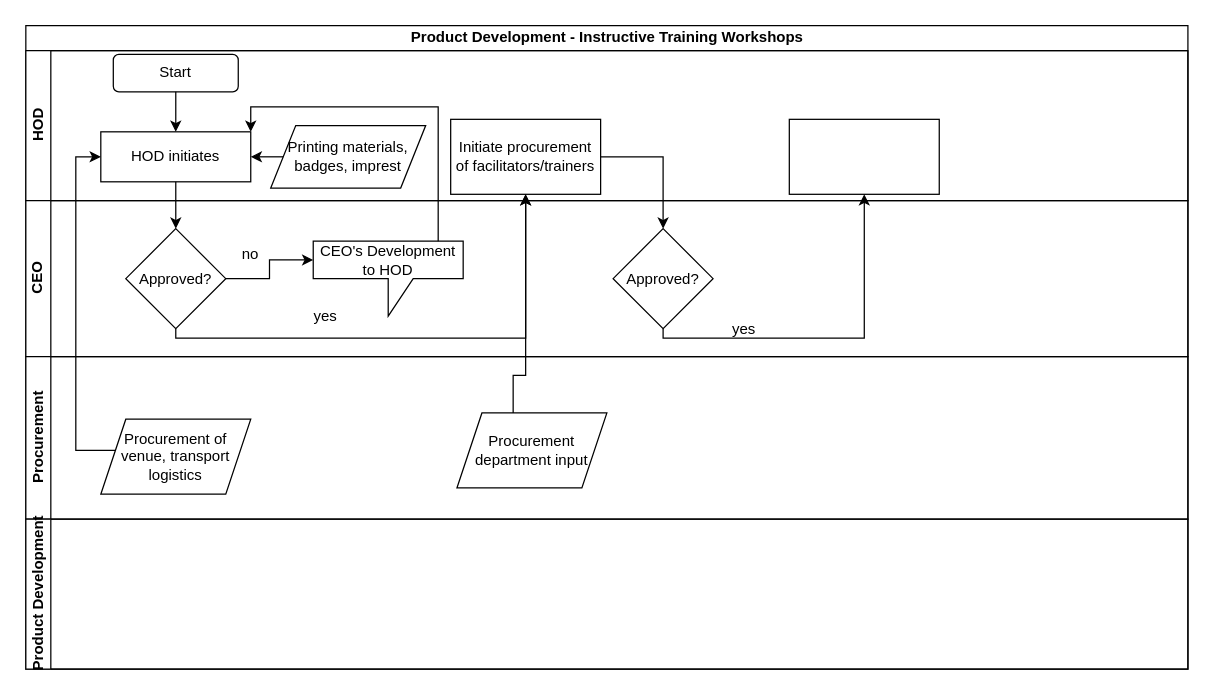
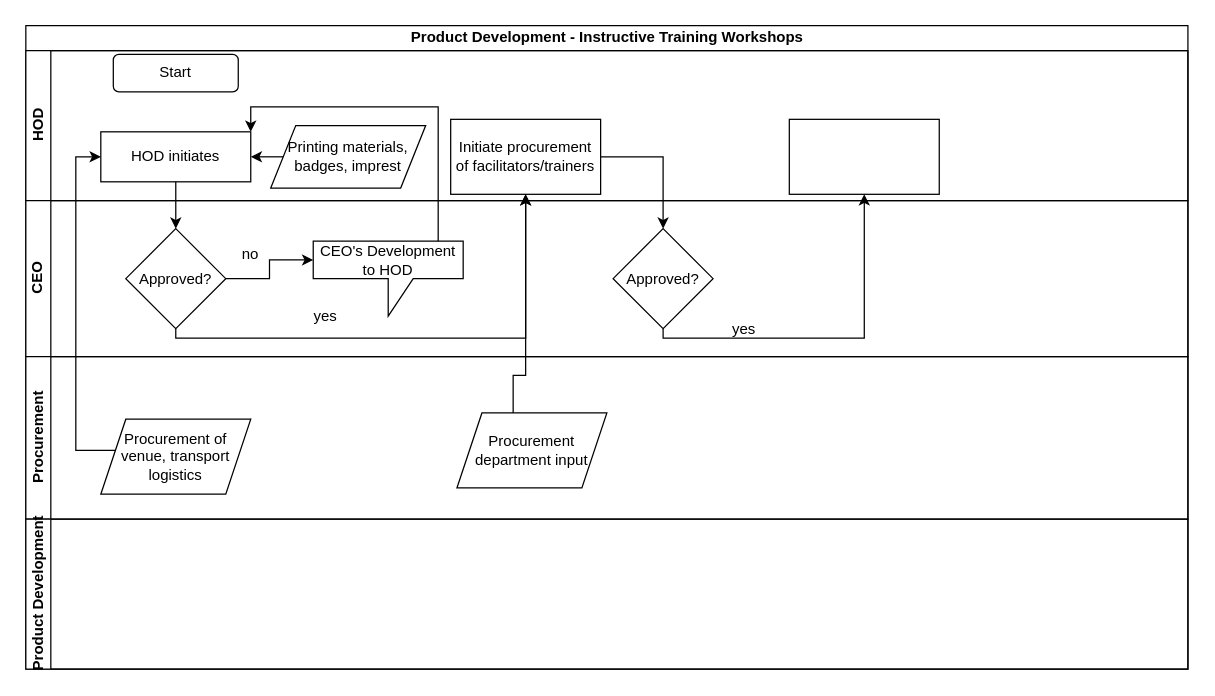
edge "Start" -> "HOD initiates": removed
